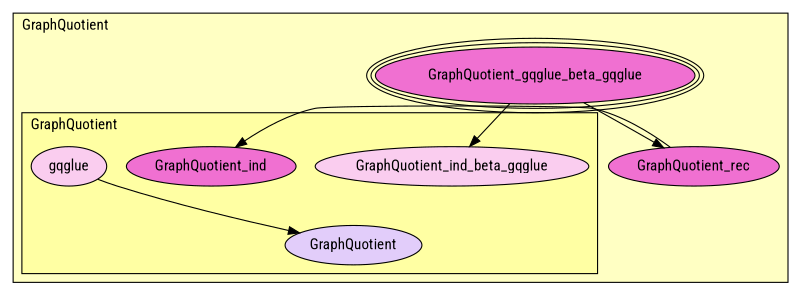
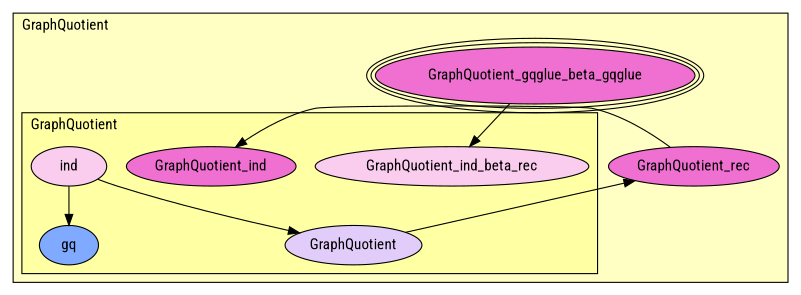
edge "GraphQuotient_gqglue_beta_gqglue" -> "GraphQuotient_rec": now "GraphQuotient" -> "GraphQuotient_rec"
node "gqglue": label "gqglue" -> "ind"
node "GraphQuotient_ind_beta_gqglue": label "GraphQuotient_ind_beta_gqglue" -> "GraphQuotient_ind_beta_rec"
node "gq": added
